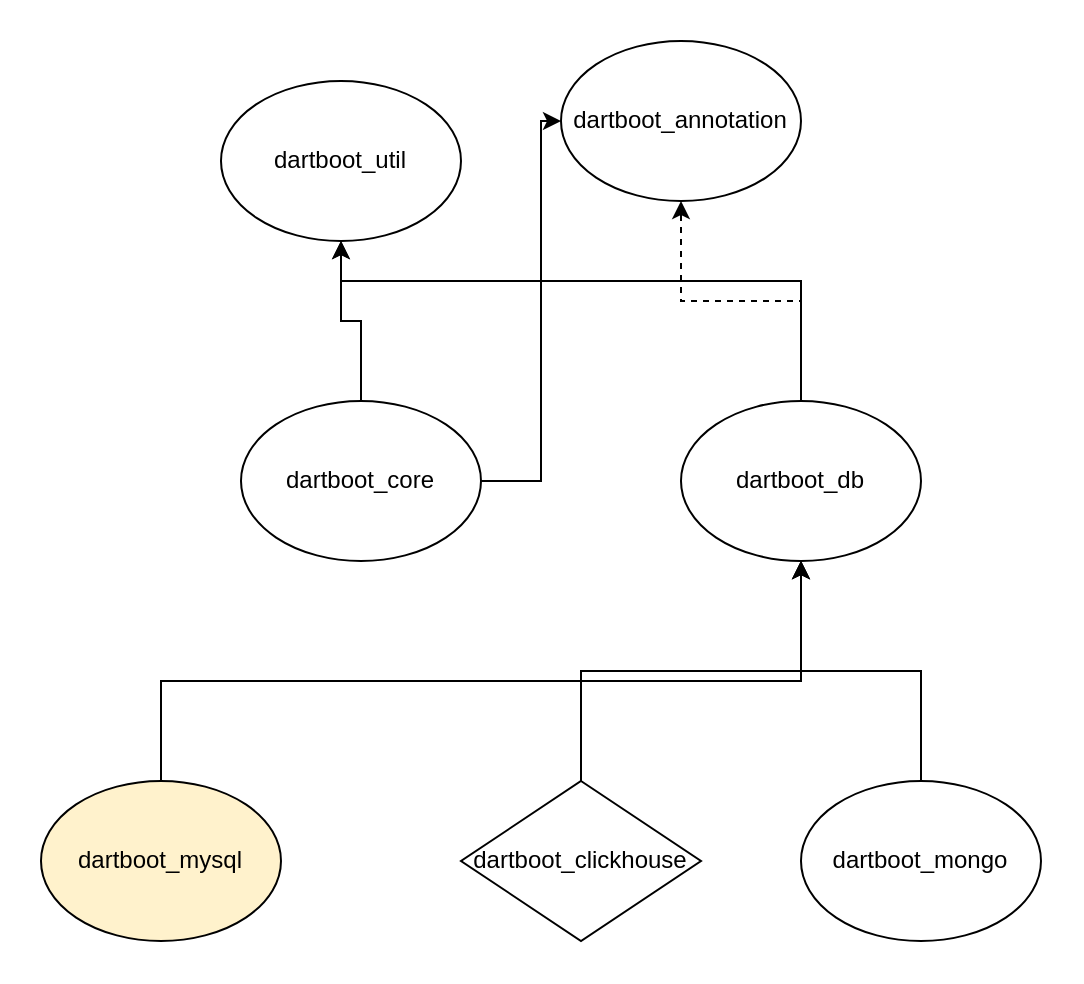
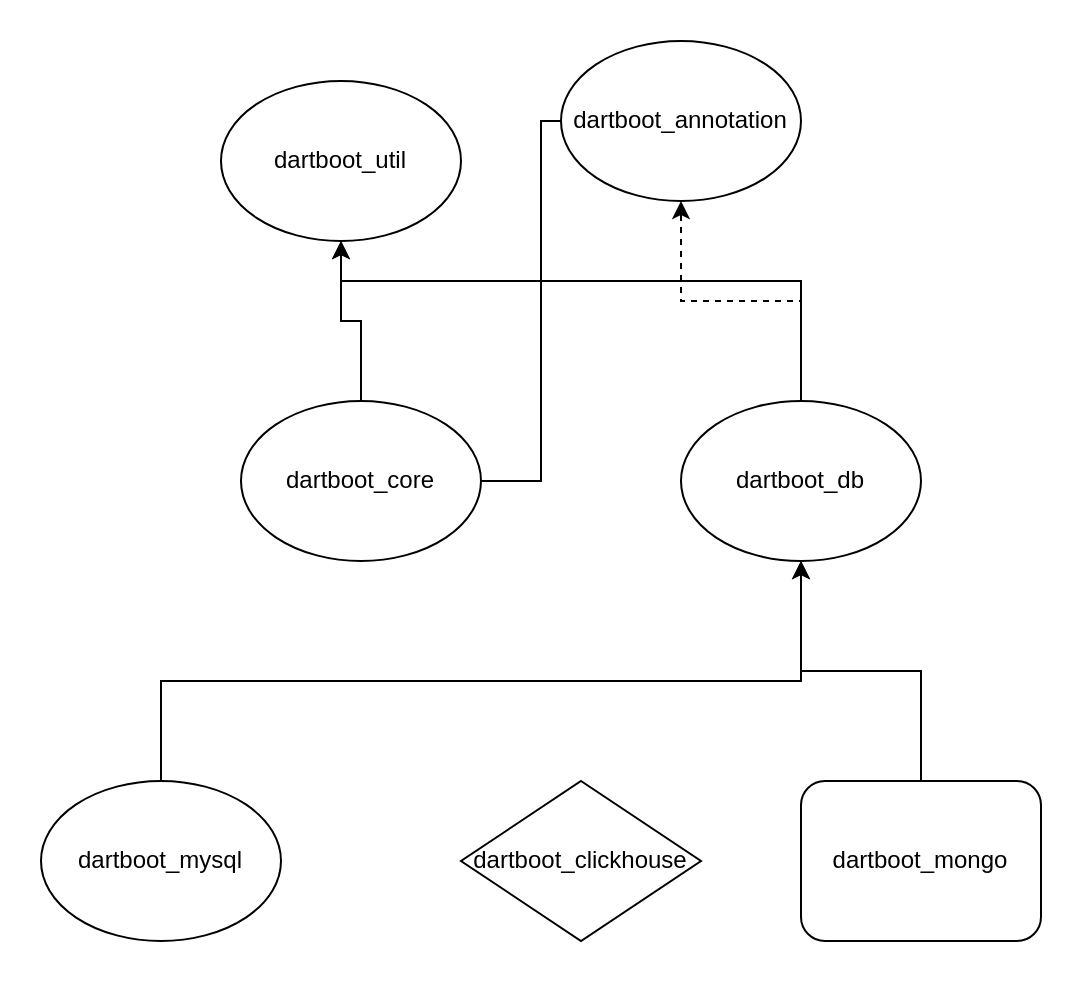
edge "dartboot_core" -> "dartboot_annotation": arrowhead classic -> none
edge "dartboot_clickhouse" -> "dartboot_db": removed
node "dartboot_mysql": fillcolor #fff2cc -> #ffffff
node "dartboot_mongo": shape ellipse -> rounded rectangle
